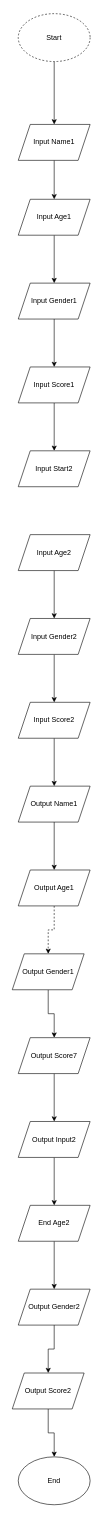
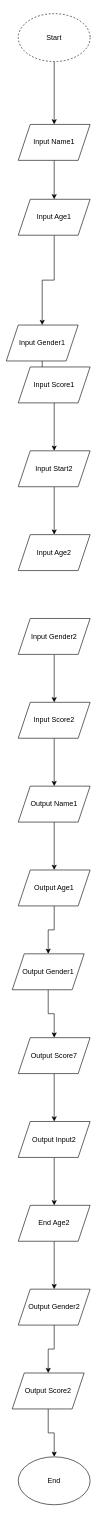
node "Input Gender1": moved (54, 300) -> (42, 342)
edge "Input Start2" -> "Input Age2": added
edge "Input Age2" -> "Input Gender2": removed
edge "Output Age1" -> "Output Gender1": style dashed -> solid
